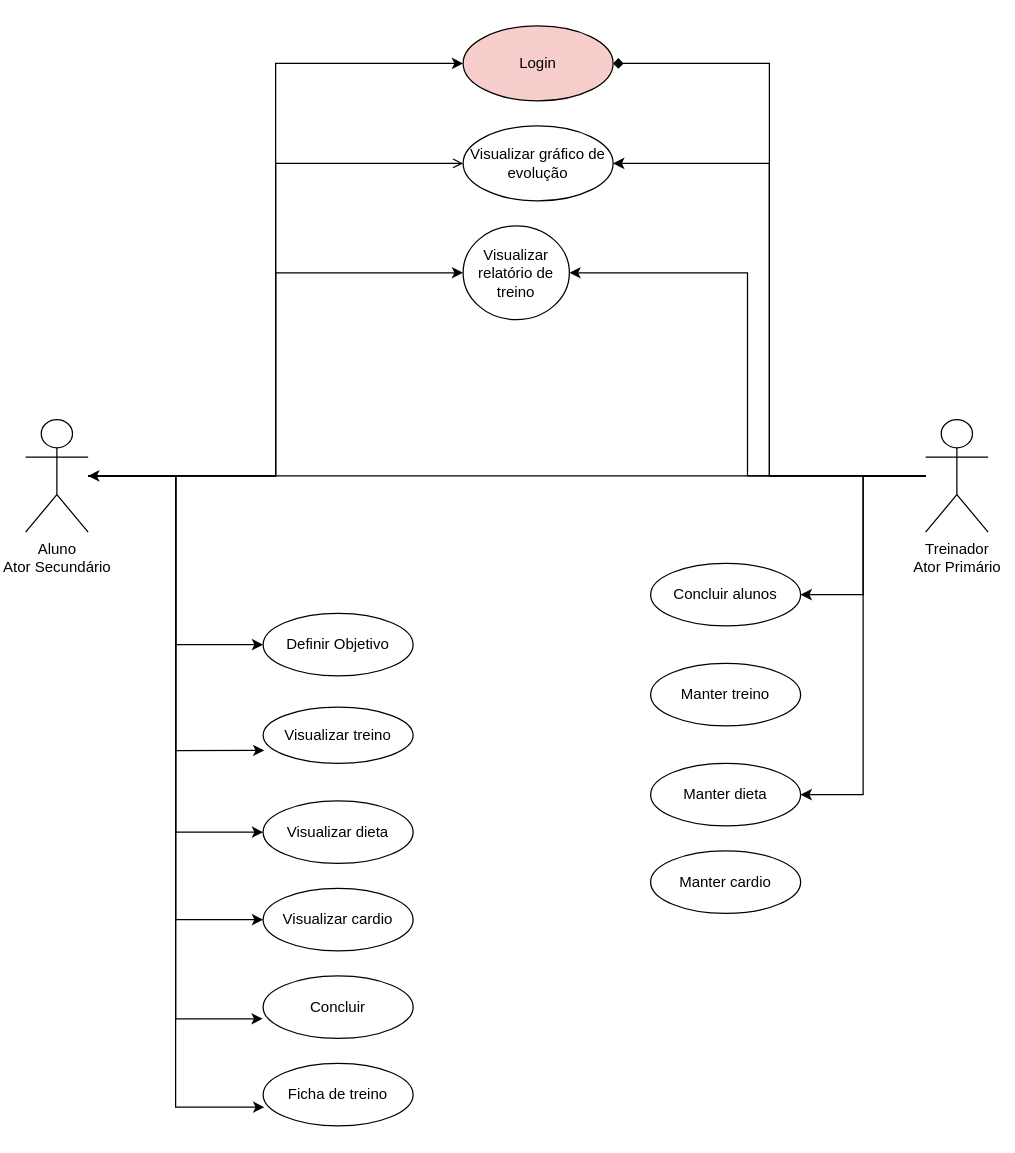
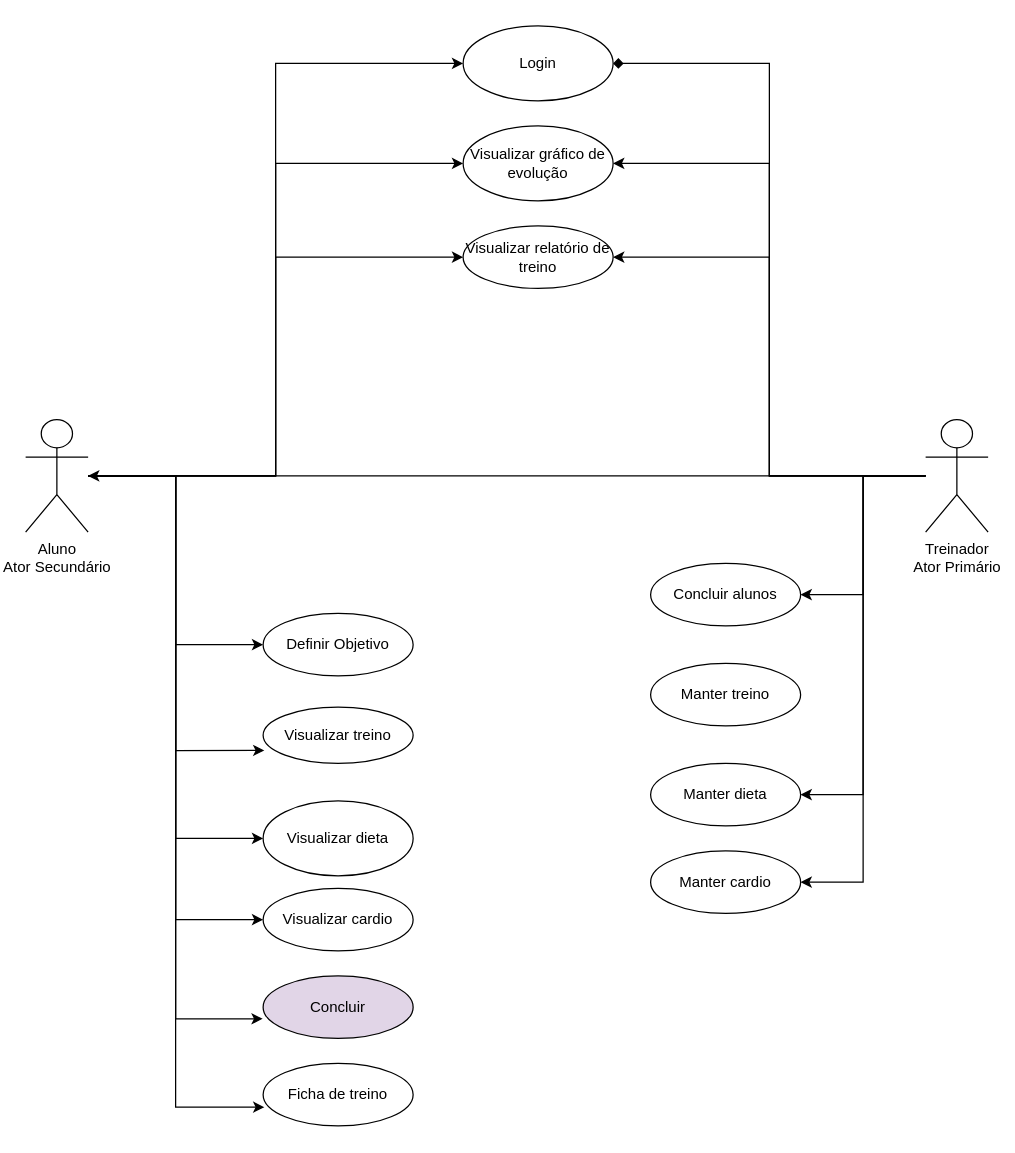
node "Login": fillcolor #f8cecc -> #ffffff
edge "Aluno Ator Secundário" -> "Visualizar gráfico de evolução": arrowhead open -> classic
node "Visualizar relatório de treino": size 106x94 -> 150x63
node "Visualizar dieta": size 150x63 -> 150x75
edge "Treinador Ator Primário" -> "Manter cardio": added
node "Concluir": fillcolor #ffffff -> #e1d5e7
